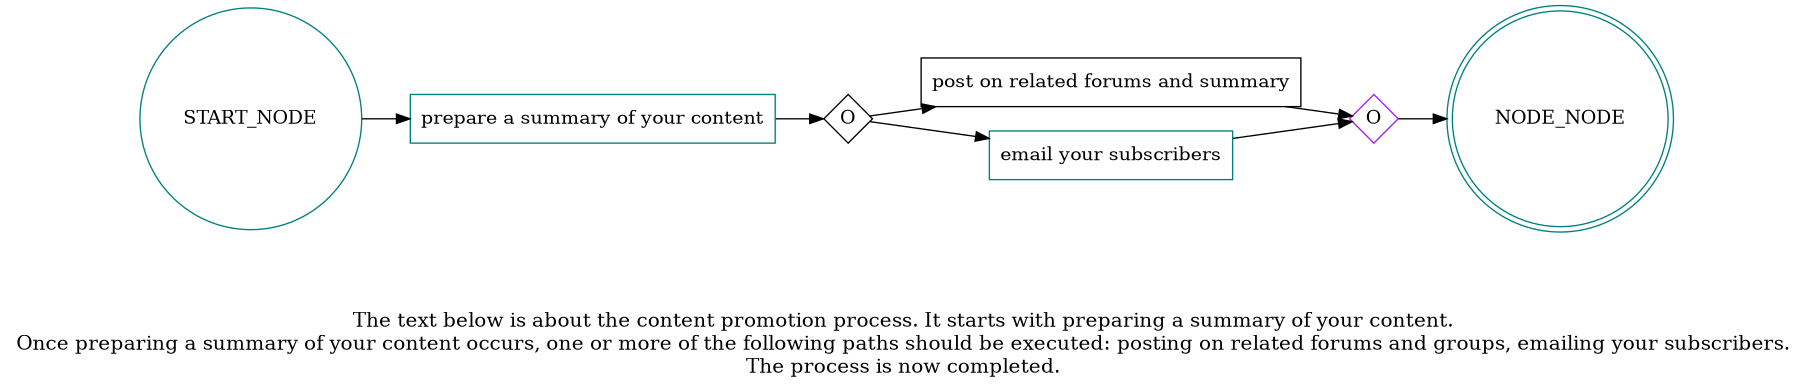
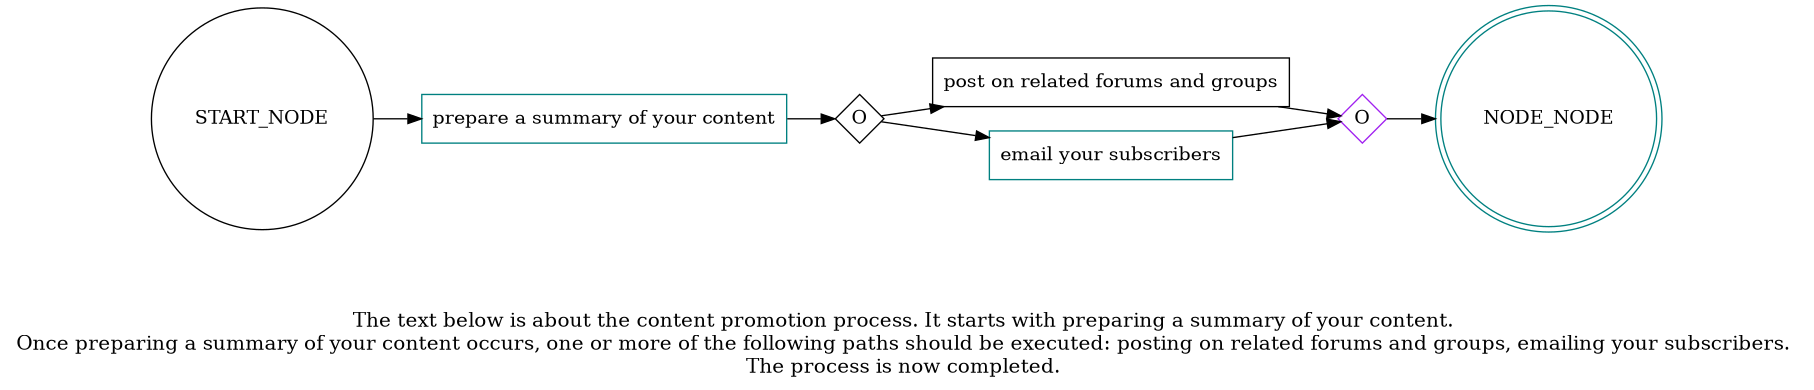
node "post on related forums and summary": label "post on related forums and summary" -> "post on related forums and groups"
node "START_NODE": color teal -> black
